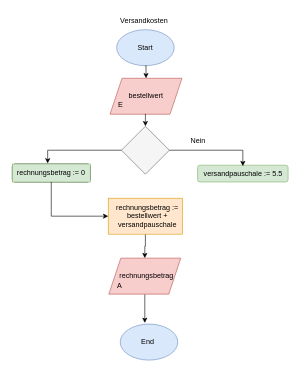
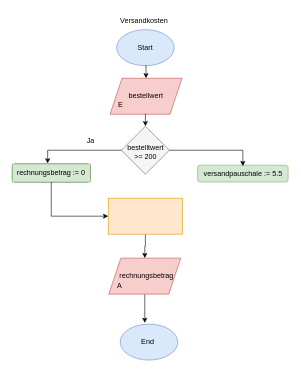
node "Ja": added
node "Nein": removed
node "bestelltwert >= 200": added
node "rechnungsbetrag := bestellwert + versandpauschale": removed
